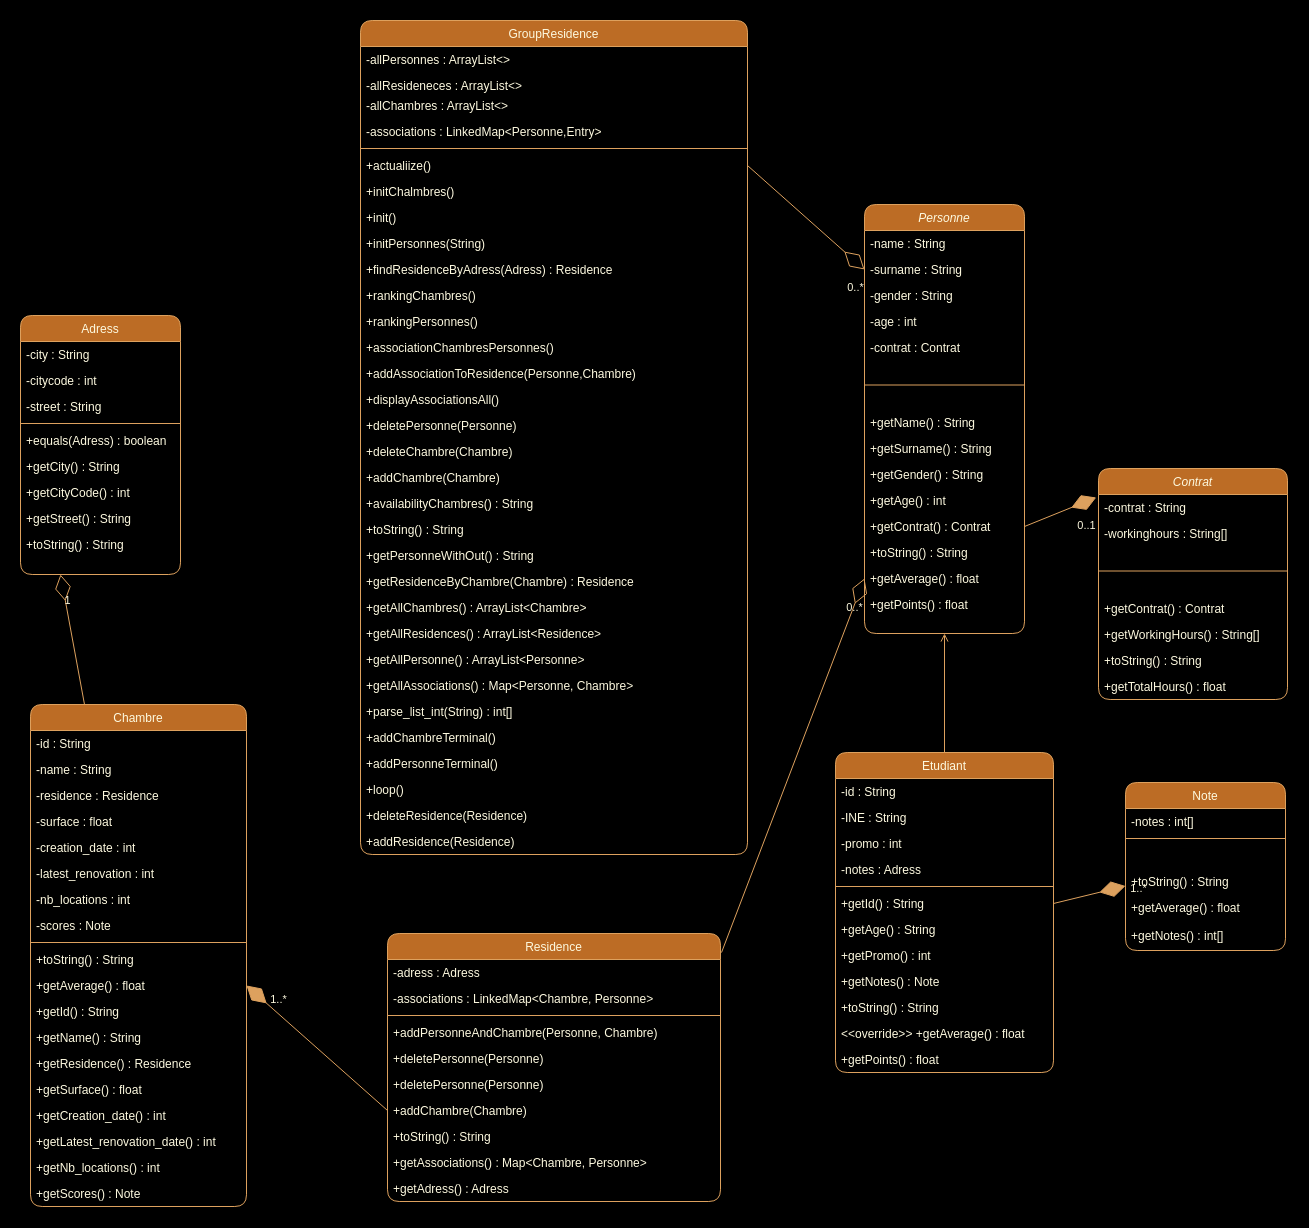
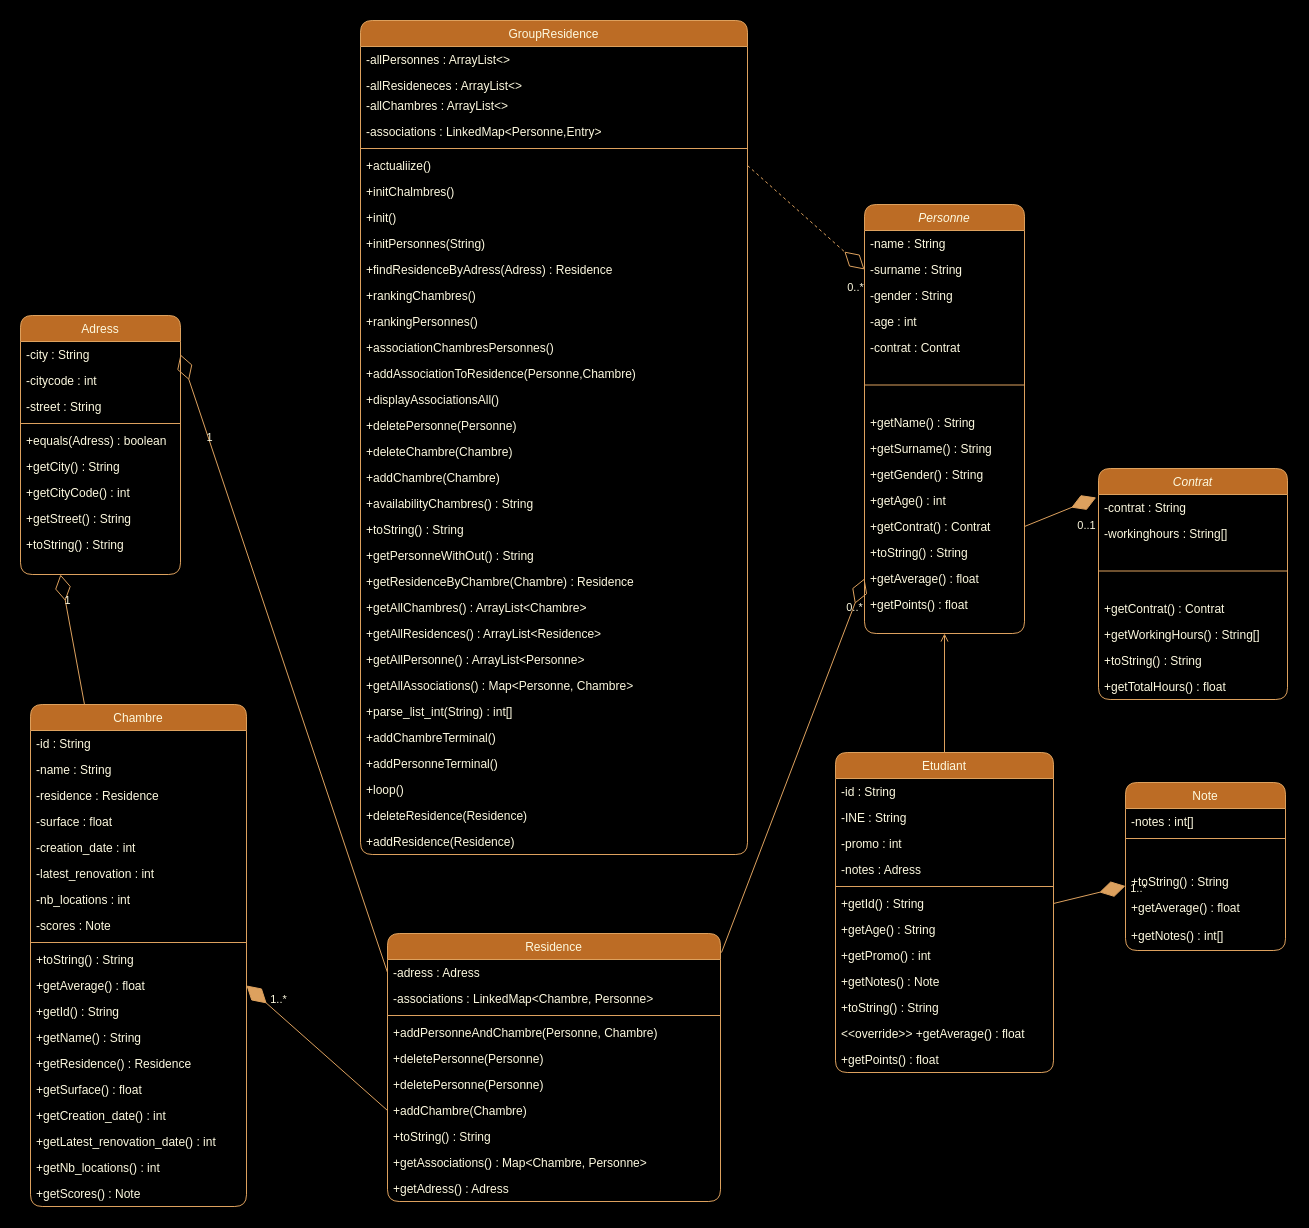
edge "+actualiize()" -> "-surname : String": style solid -> dashed
edge "-adress : Adress" -> "-city : String": added, label "1"
